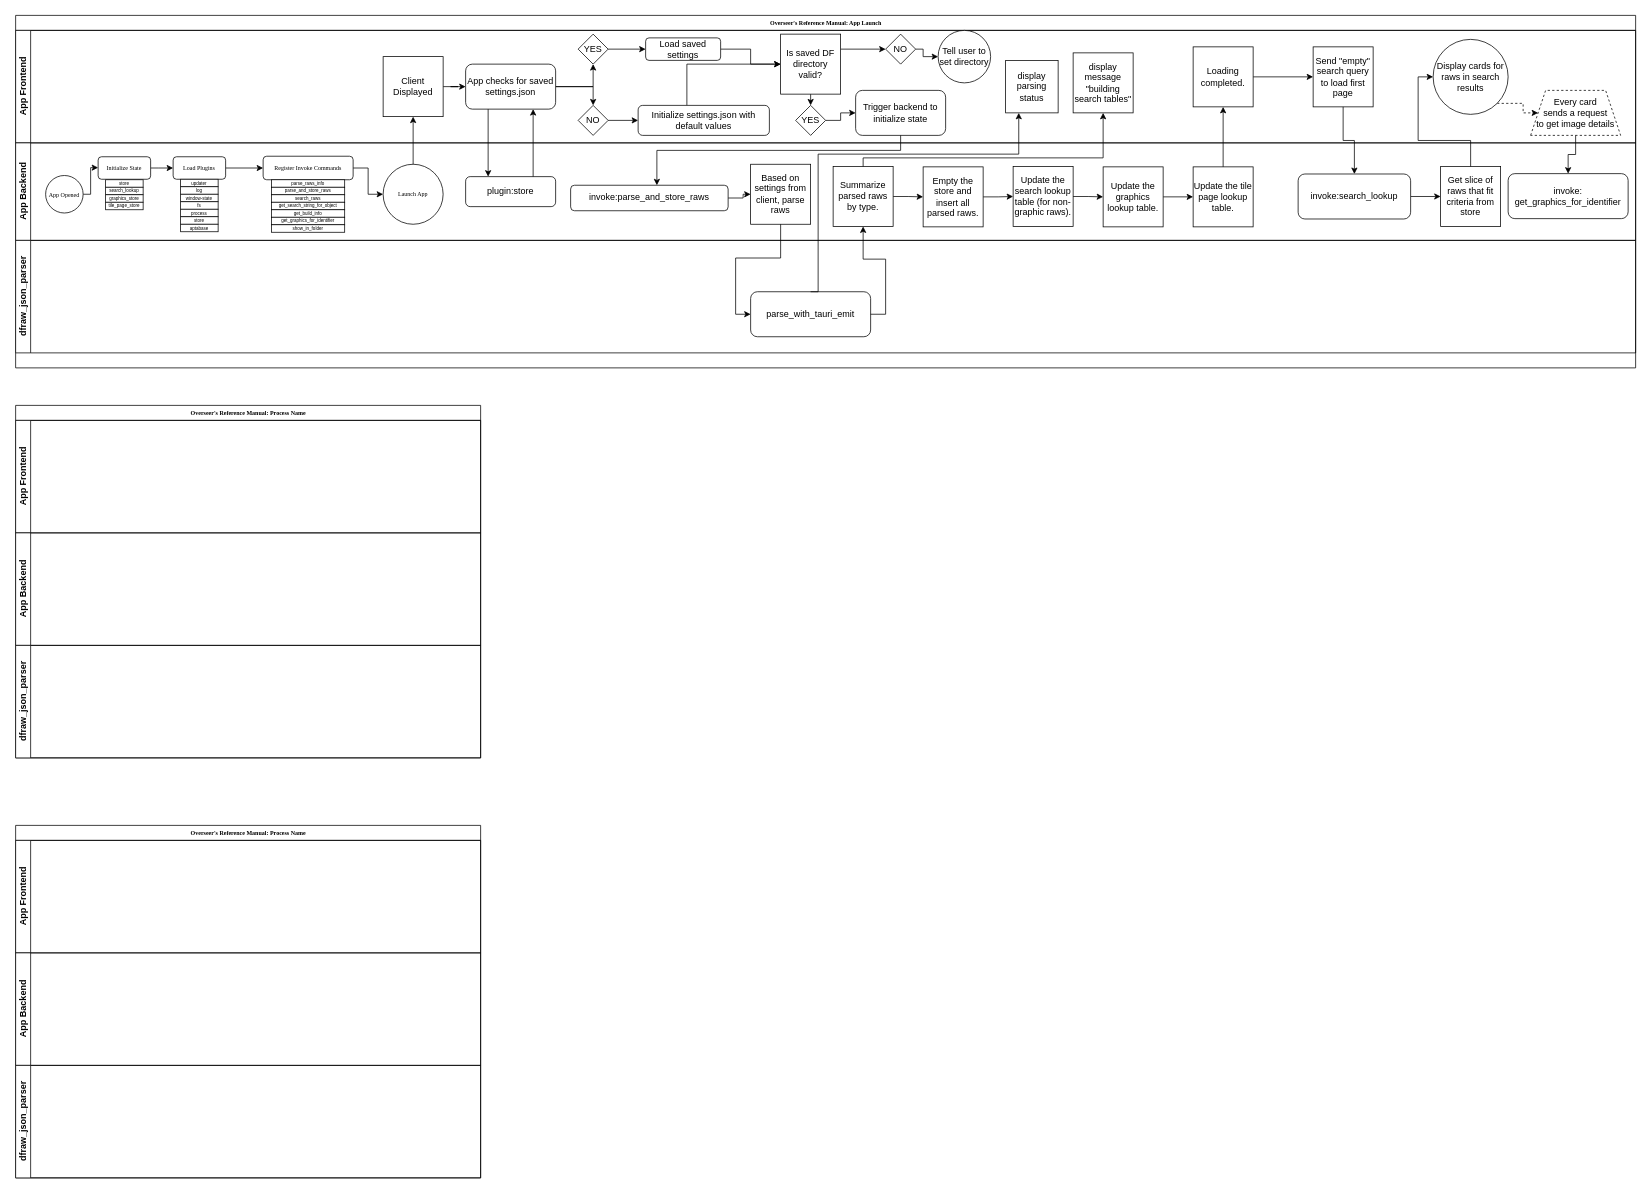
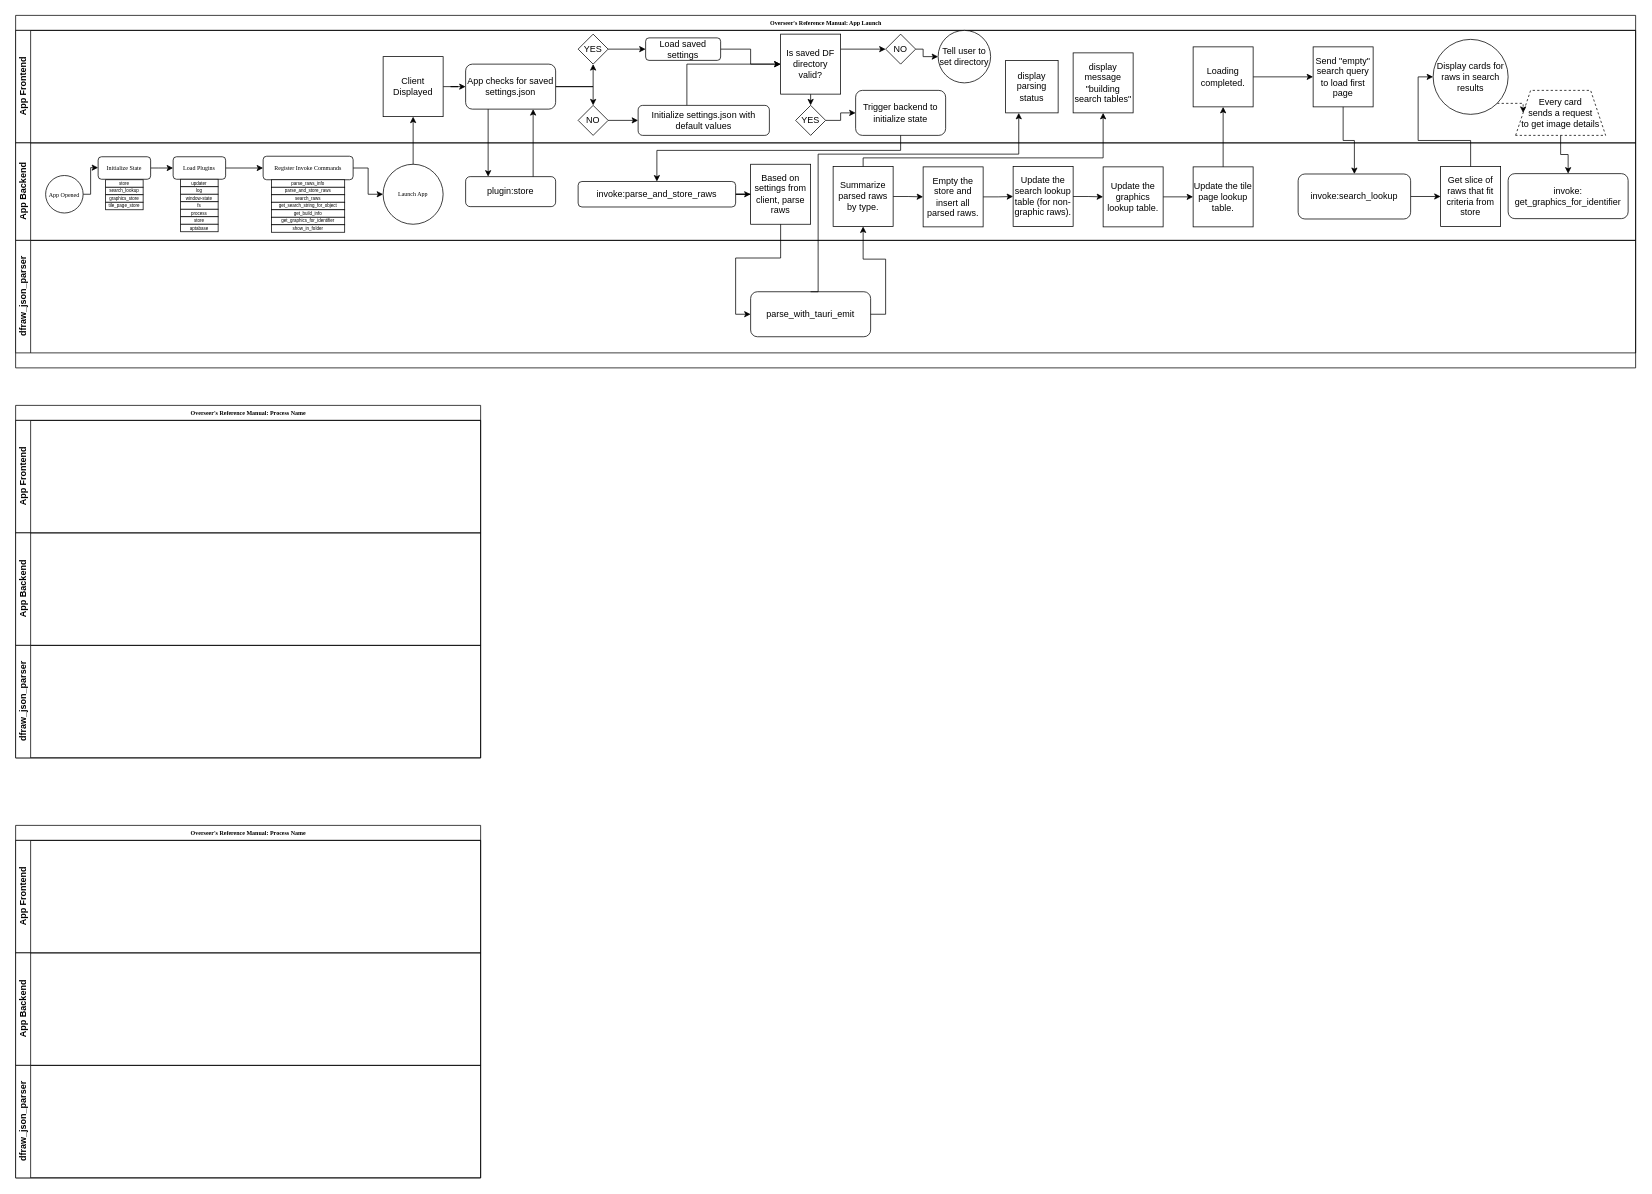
node "Every card sends a request to get image details": moved (1575, 113) -> (1560, 113)
node "invoke:parse_and_store_raws": moved (649, 198) -> (657, 194)
